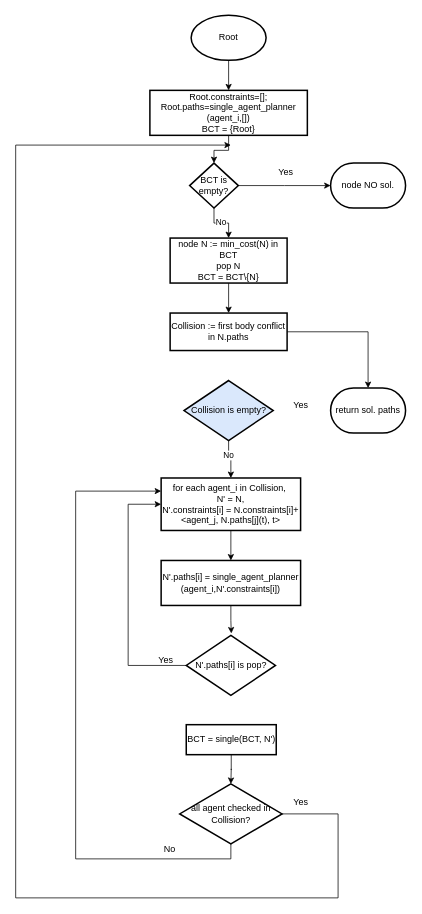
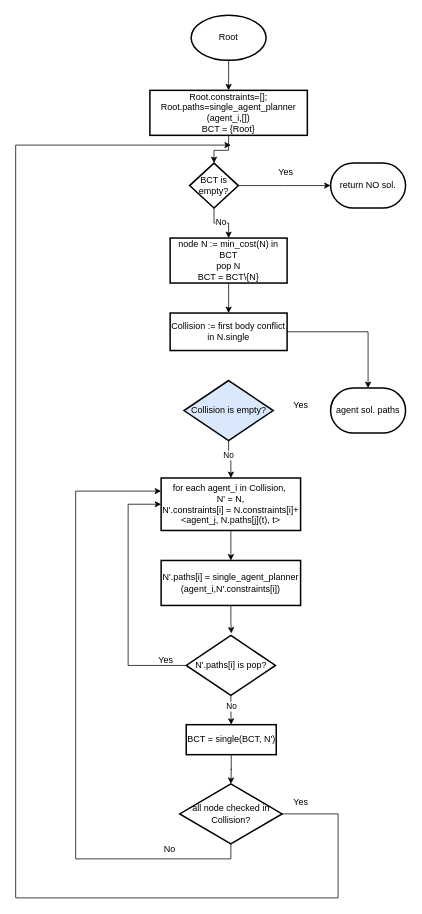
node "node NO sol.": label "node NO sol." -> "return NO sol."
node "Collision := first body conflict in N.paths": label "Collision := first body conflict in N.paths" -> "Collision := first body conflict in N.single"
node "return sol. paths": label "return sol. paths" -> "agent sol. paths"
edge "N'.paths[i] is pop?" -> "BCT = single(BCT, N')": added, label "No"
node "all agent checked in Collision?": label "all agent checked in Collision?" -> "all node checked in Collision?"
